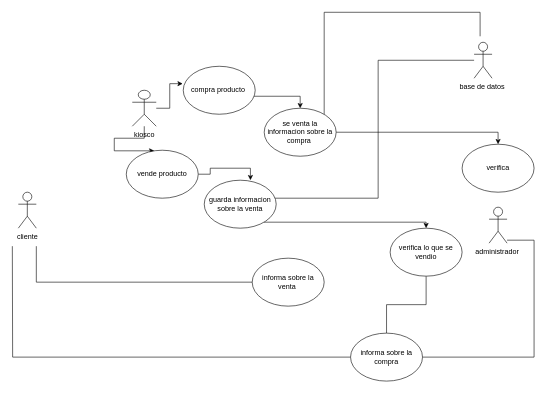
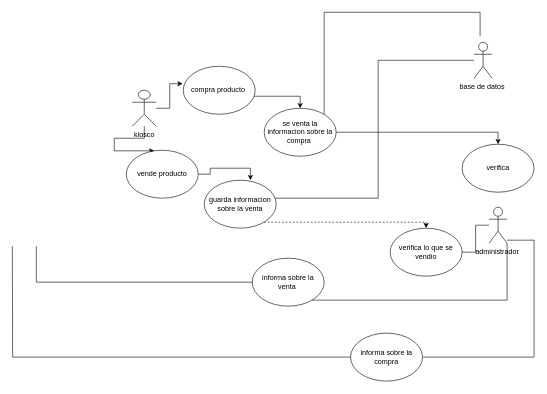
node "cliente": removed
edge "guarda informacion sobre la venta" -> "verifica lo que se vendio": style solid -> dashed
edge "administrador" -- "informa sobre la venta": added
edge "verifica lo que se vendio" -- "informa sobre la compra": now "verifica lo que se vendio" -- "administrador"
